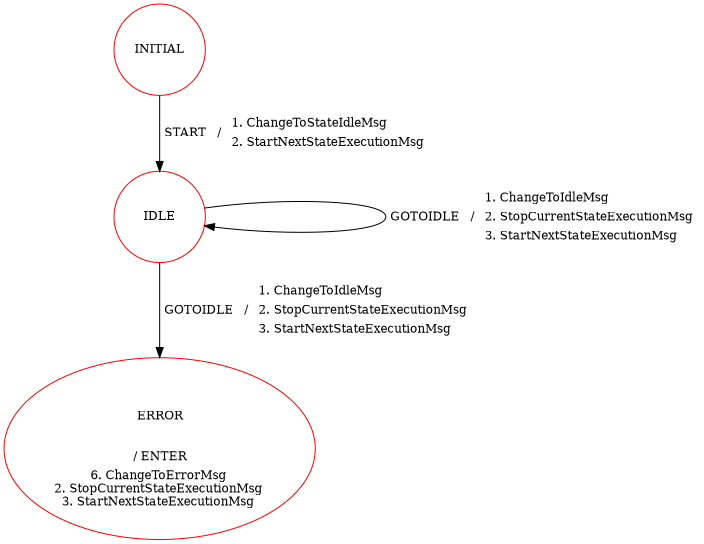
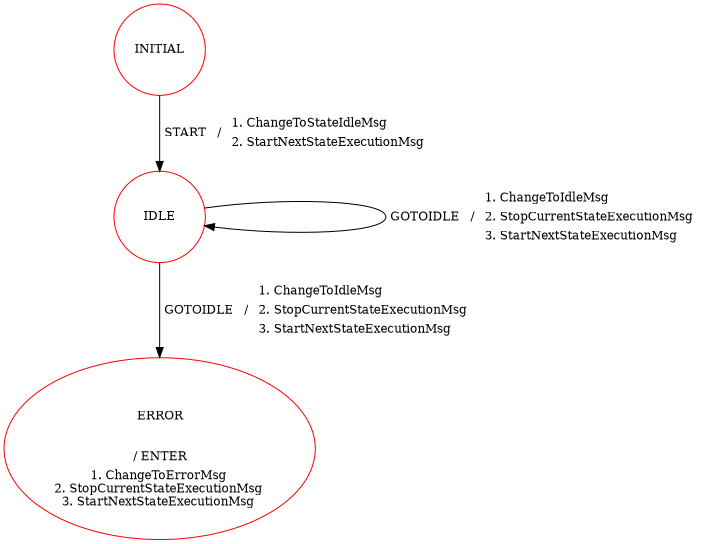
node "ERROR": text "6. ChangeToErrorMsg" -> "1. ChangeToErrorMsg"
